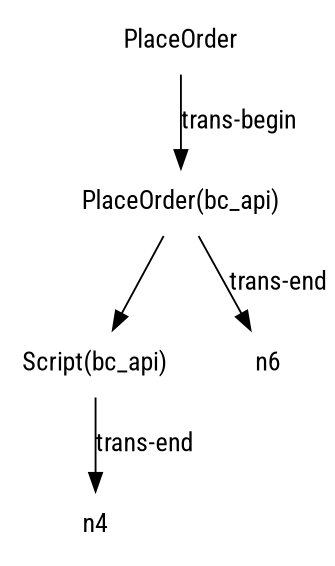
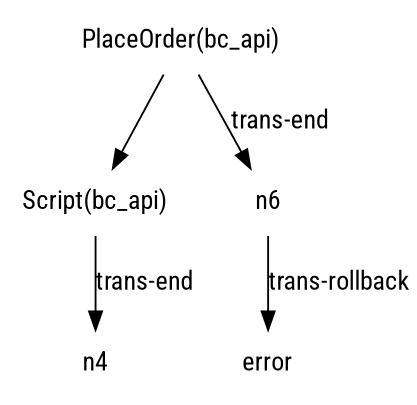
node "PlaceOrder": removed
node "error": added
